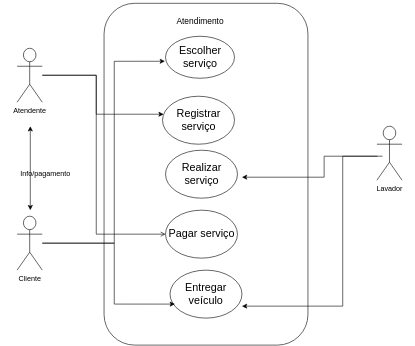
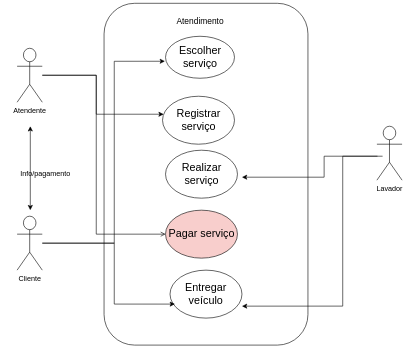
node "Pagar serviço": fillcolor #ffffff -> #f8cecc
